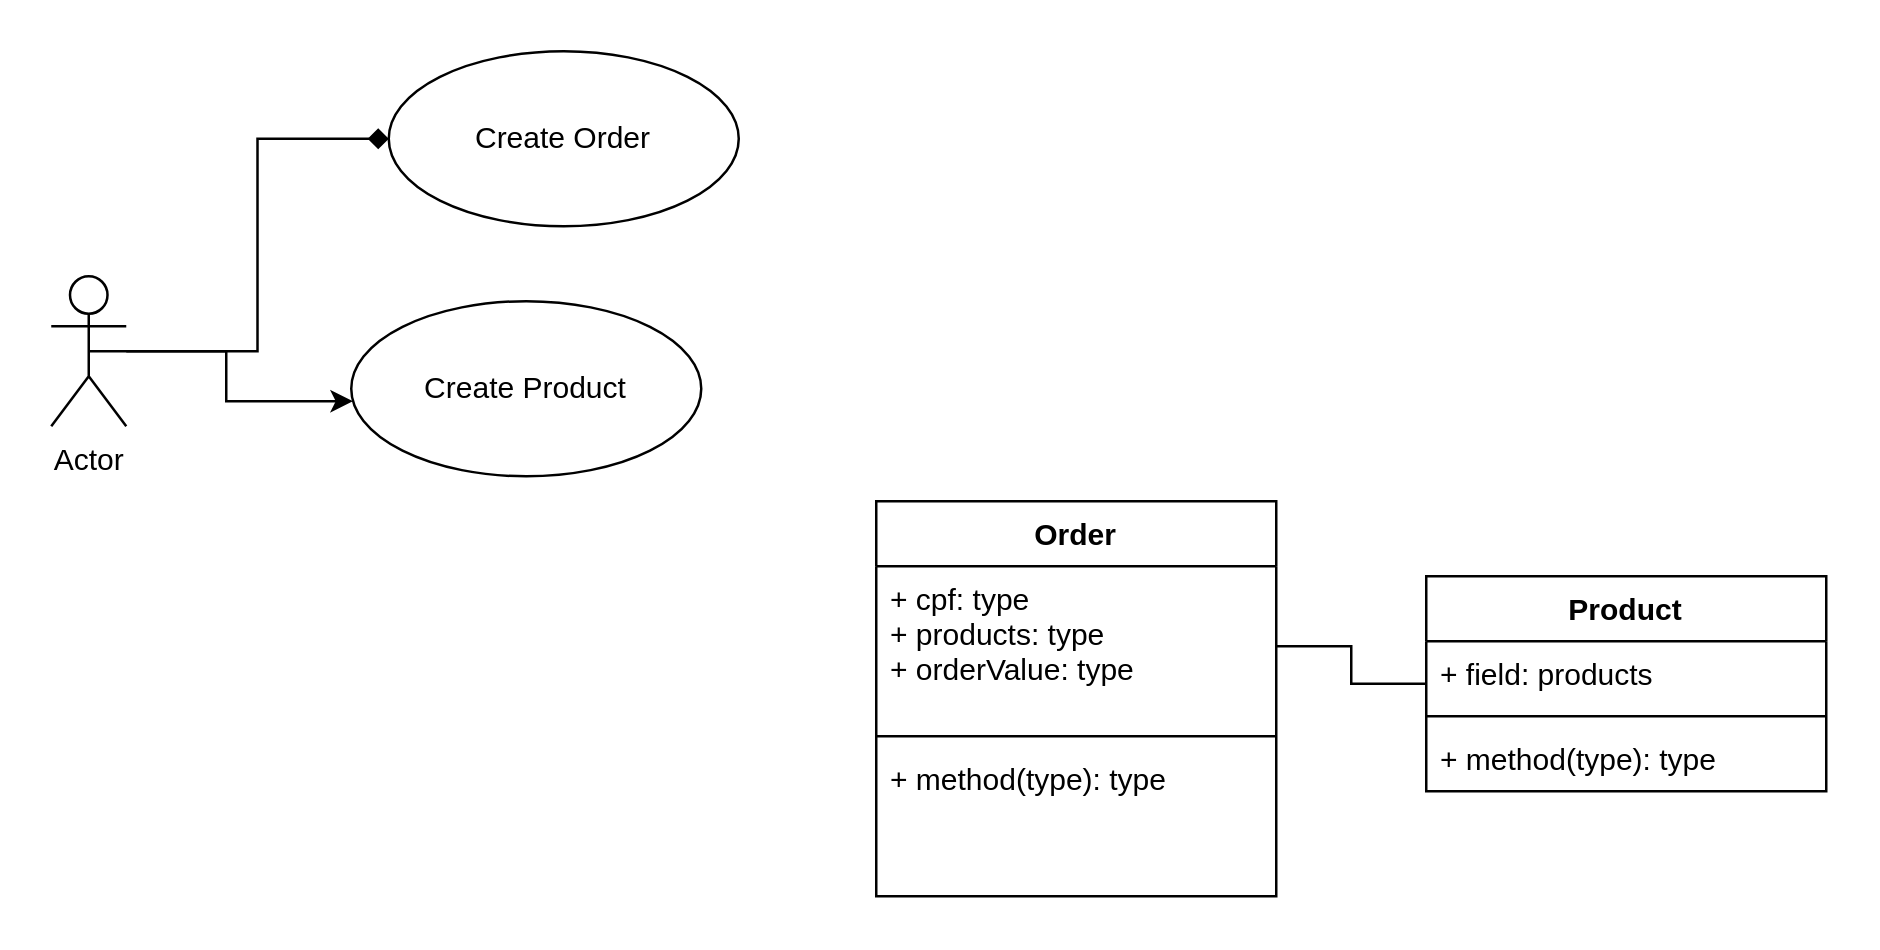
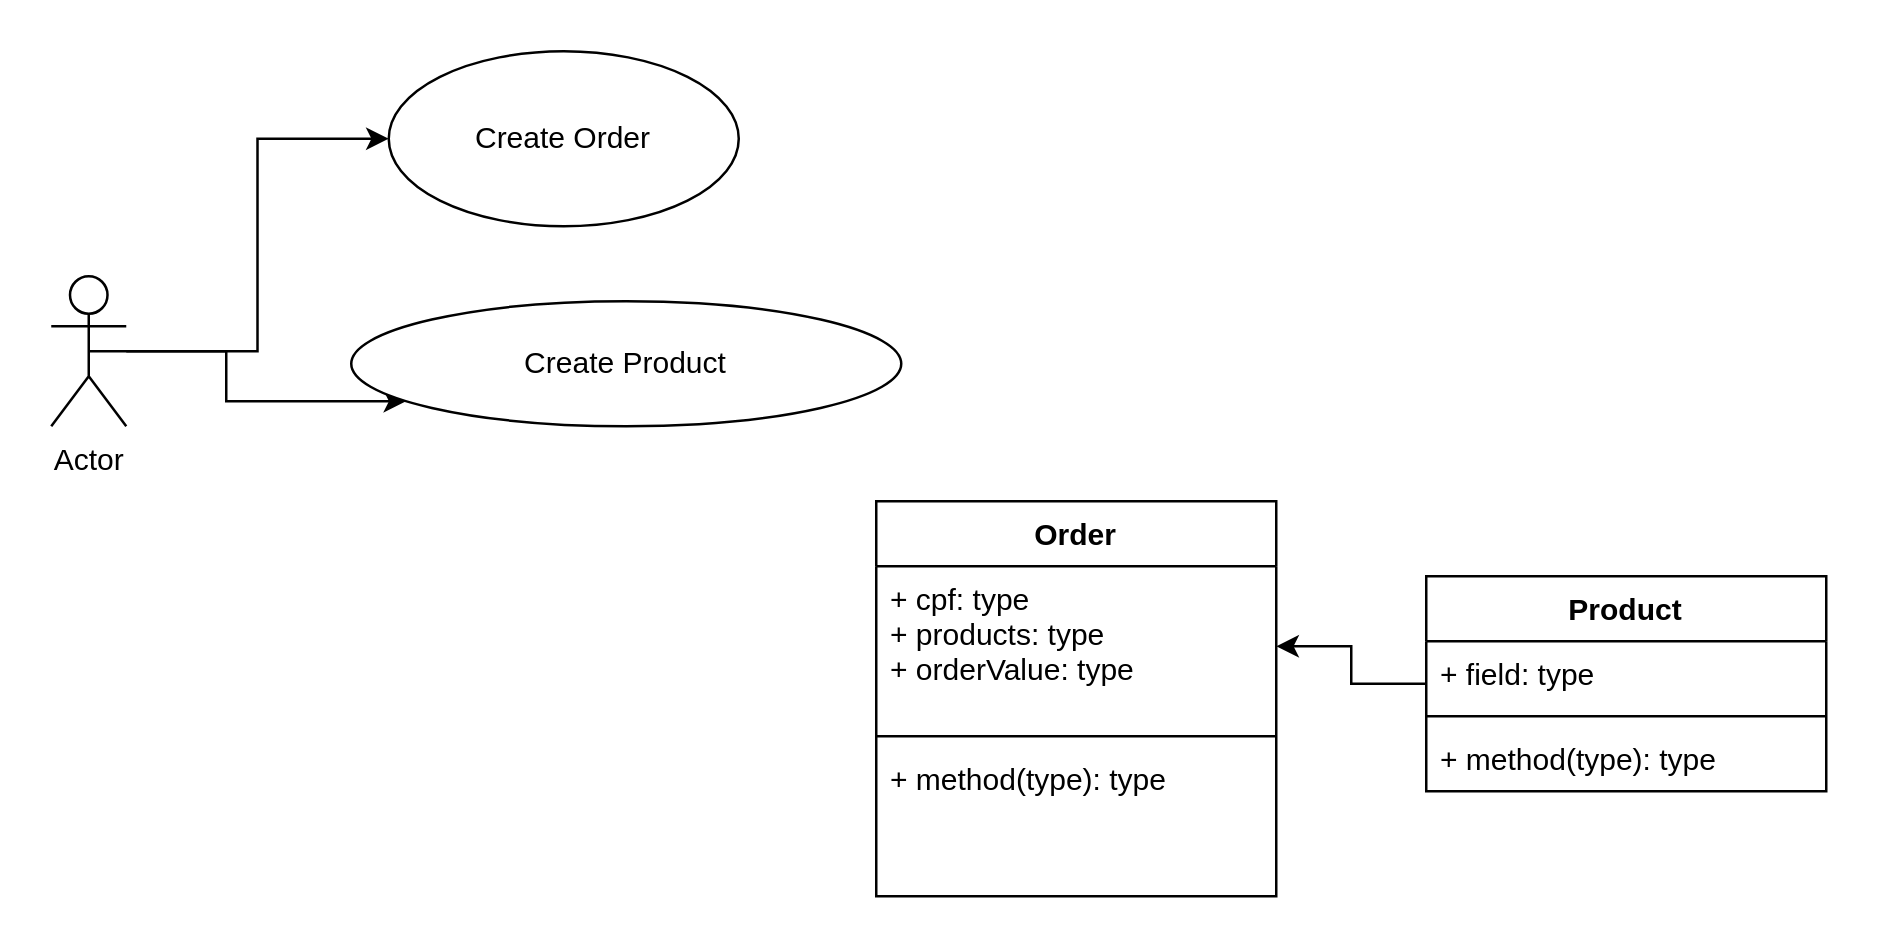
edge "Actor" -> "Create Order": arrowhead diamond -> classic
node "Create Product": size 350x175 -> 550x125
edge "+ cpf: type + products: type + orderValue: type" -- "Product": arrowhead none -> classic
node "+ field: products": label "+ field: products" -> "+ field: type"
